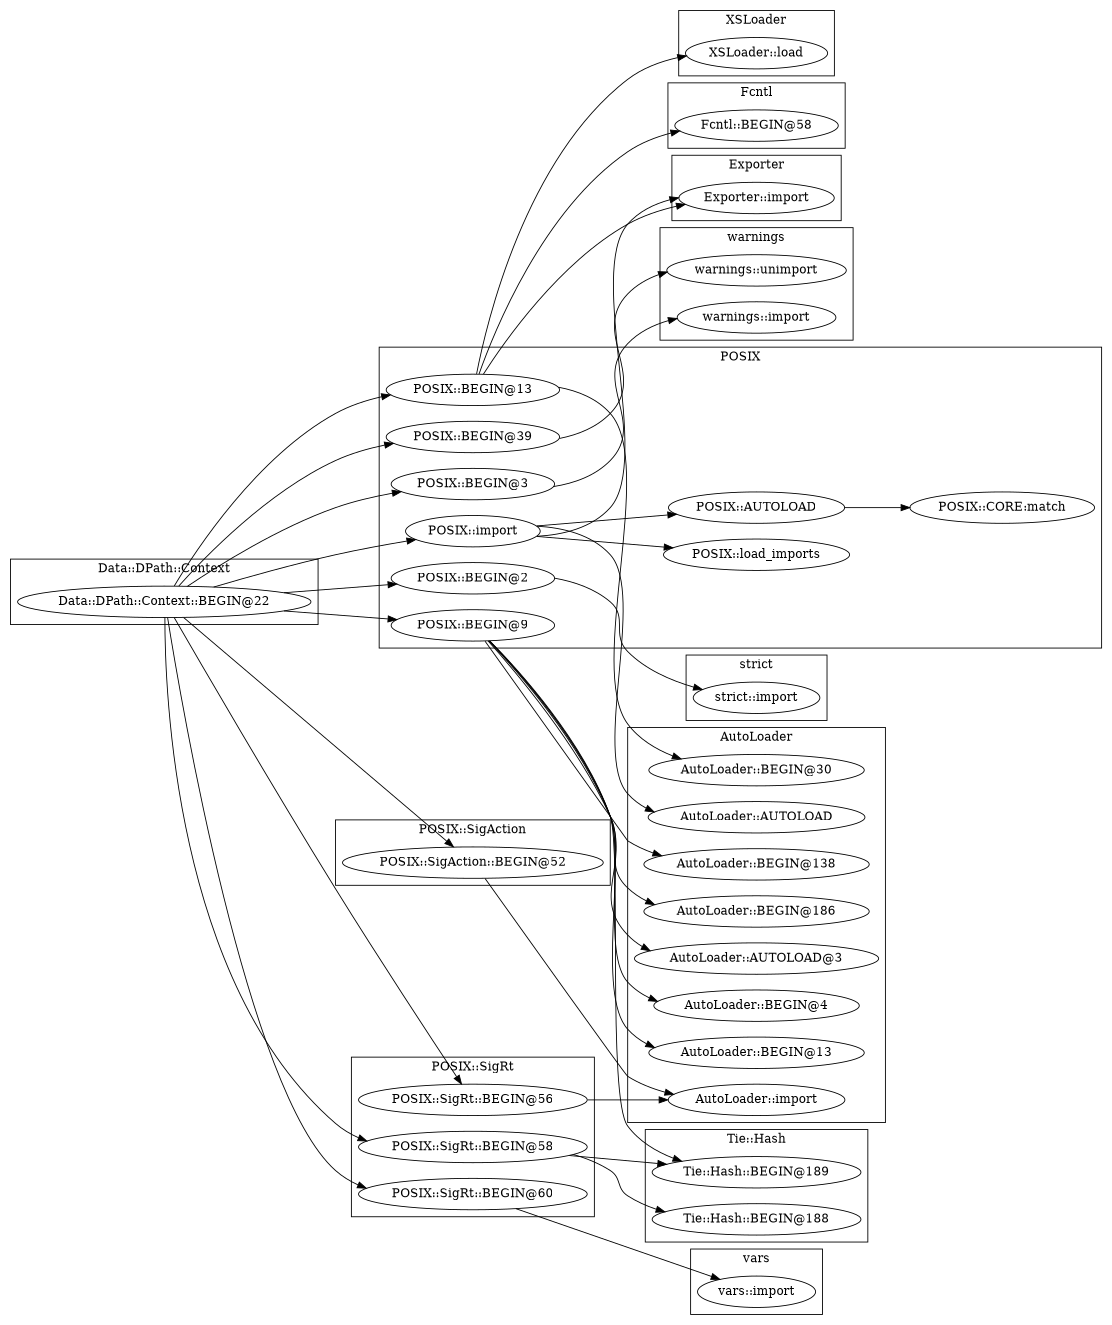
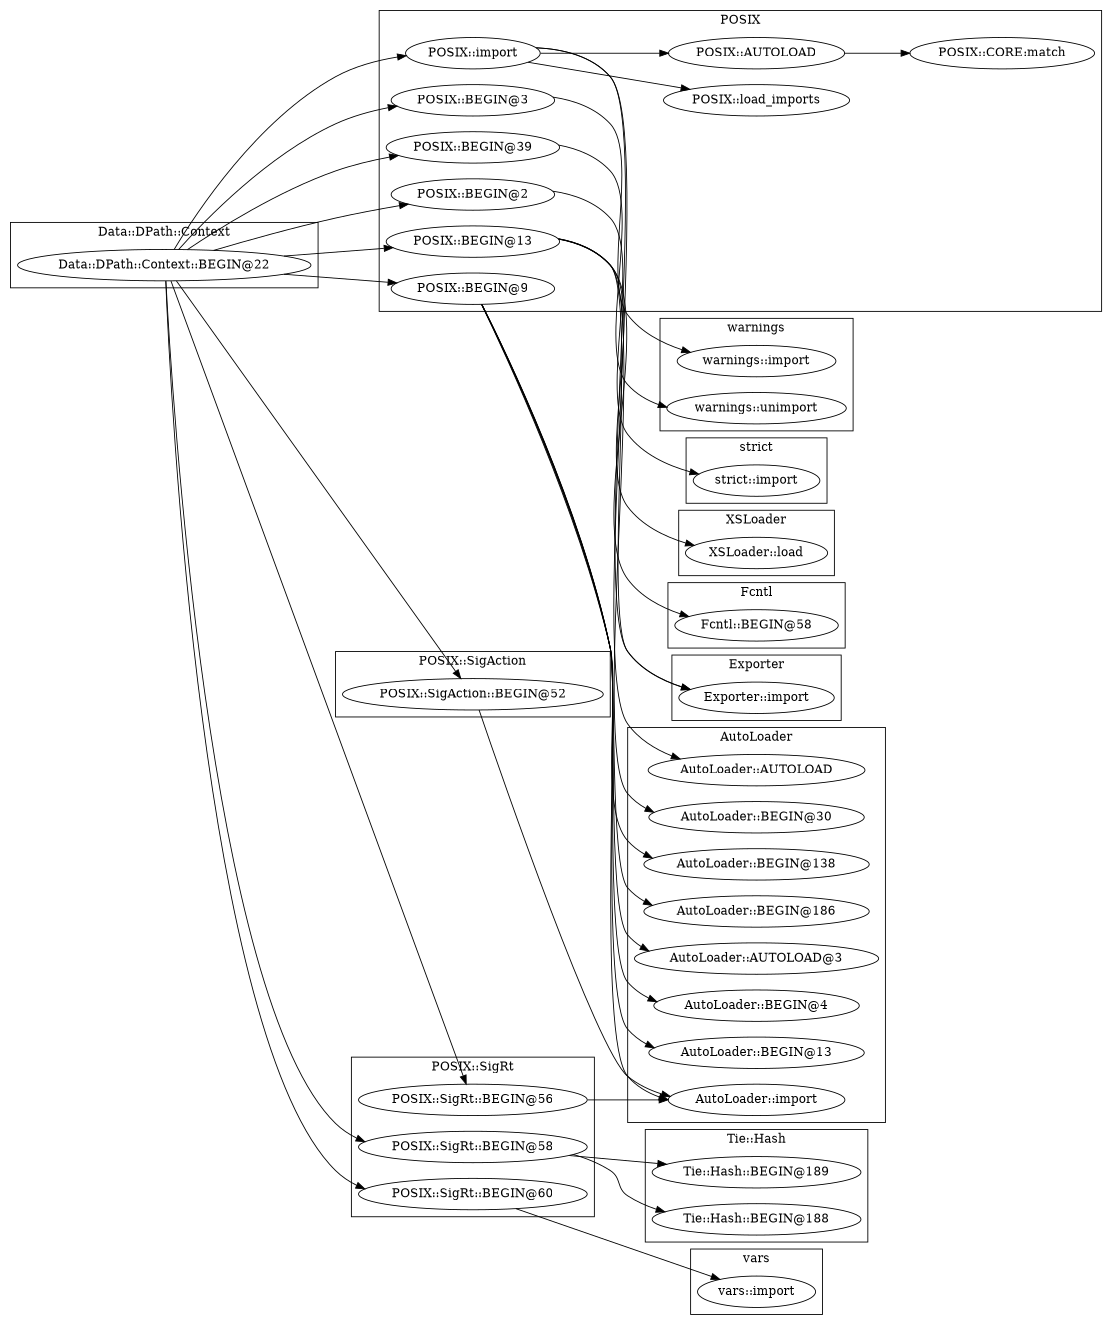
edge "POSIX::BEGIN@9" -> "Tie::Hash::BEGIN@189": now "POSIX::BEGIN@9" -> "AutoLoader::import"
